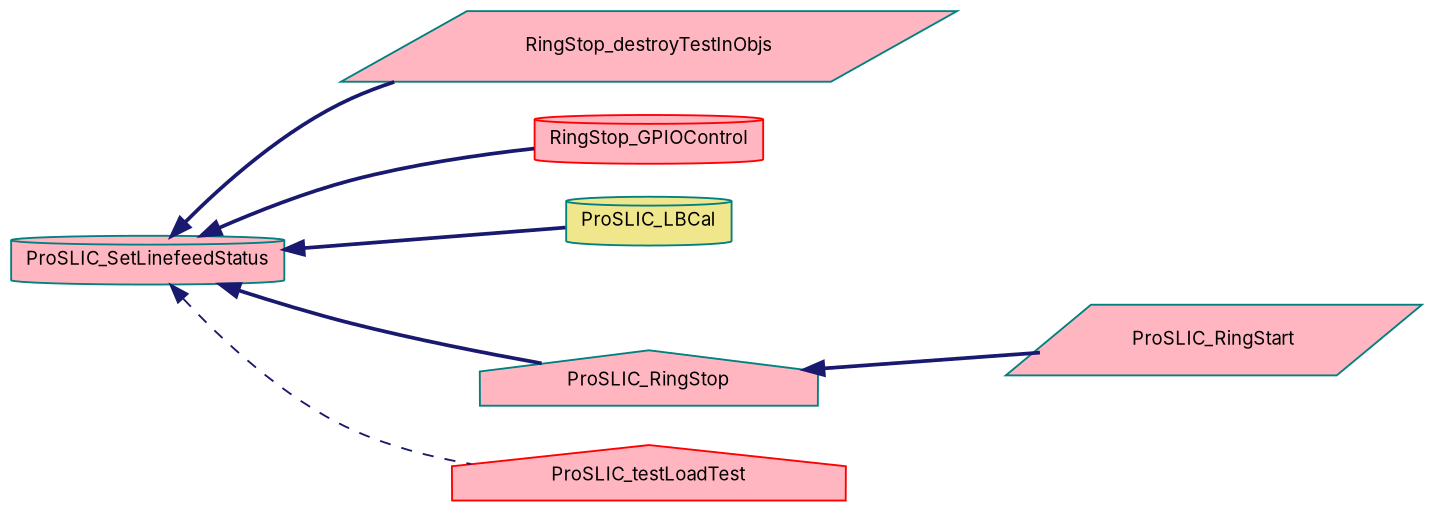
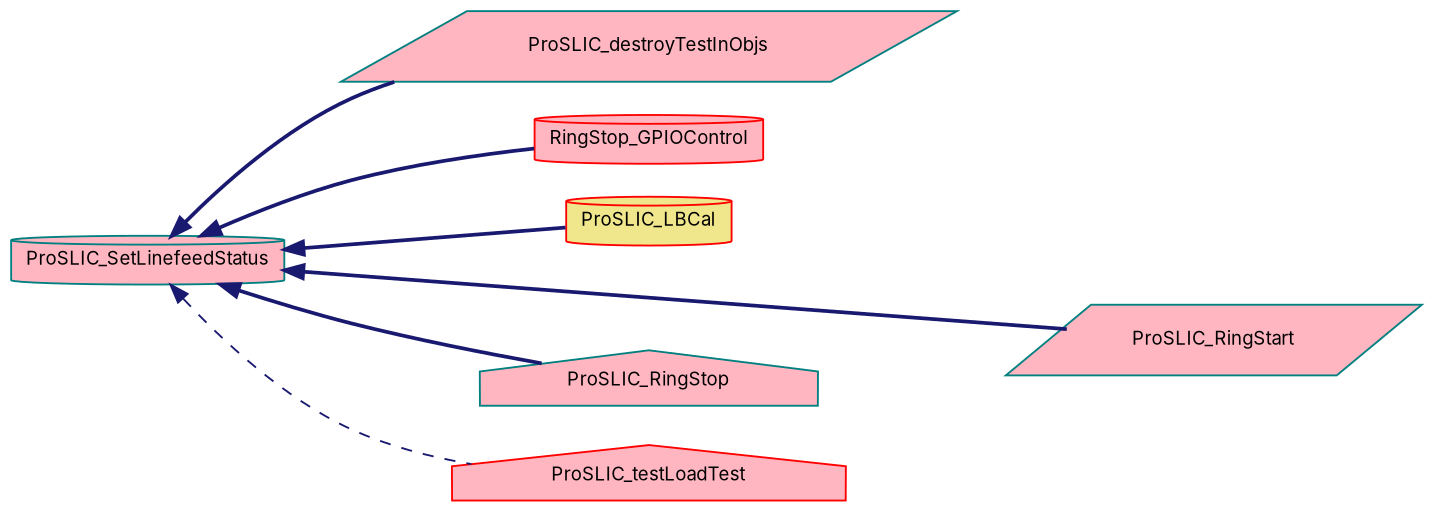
node "RingStop_destroyTestInObjs": label "RingStop_destroyTestInObjs" -> "ProSLIC_destroyTestInObjs"
node "ProSLIC_LBCal": color teal -> red
edge "ProSLIC_RingStart" -> "ProSLIC_RingStop": now "ProSLIC_RingStart" -> "ProSLIC_SetLinefeedStatus"
